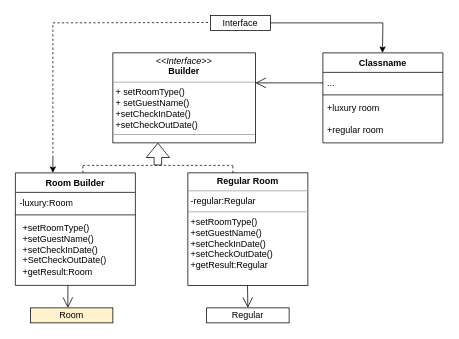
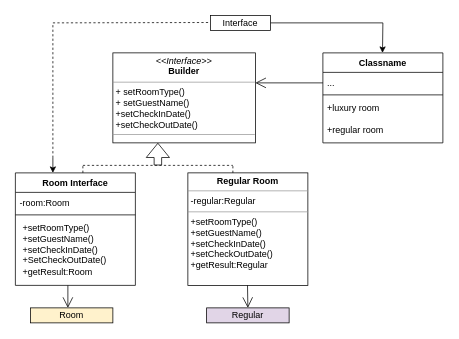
node "Room Builder": label "Room Builder" -> "Room Interface"
node "-luxury:Room": label "-luxury:Room" -> "-room:Room"
node "Regular": fillcolor #ffffff -> #e1d5e7
